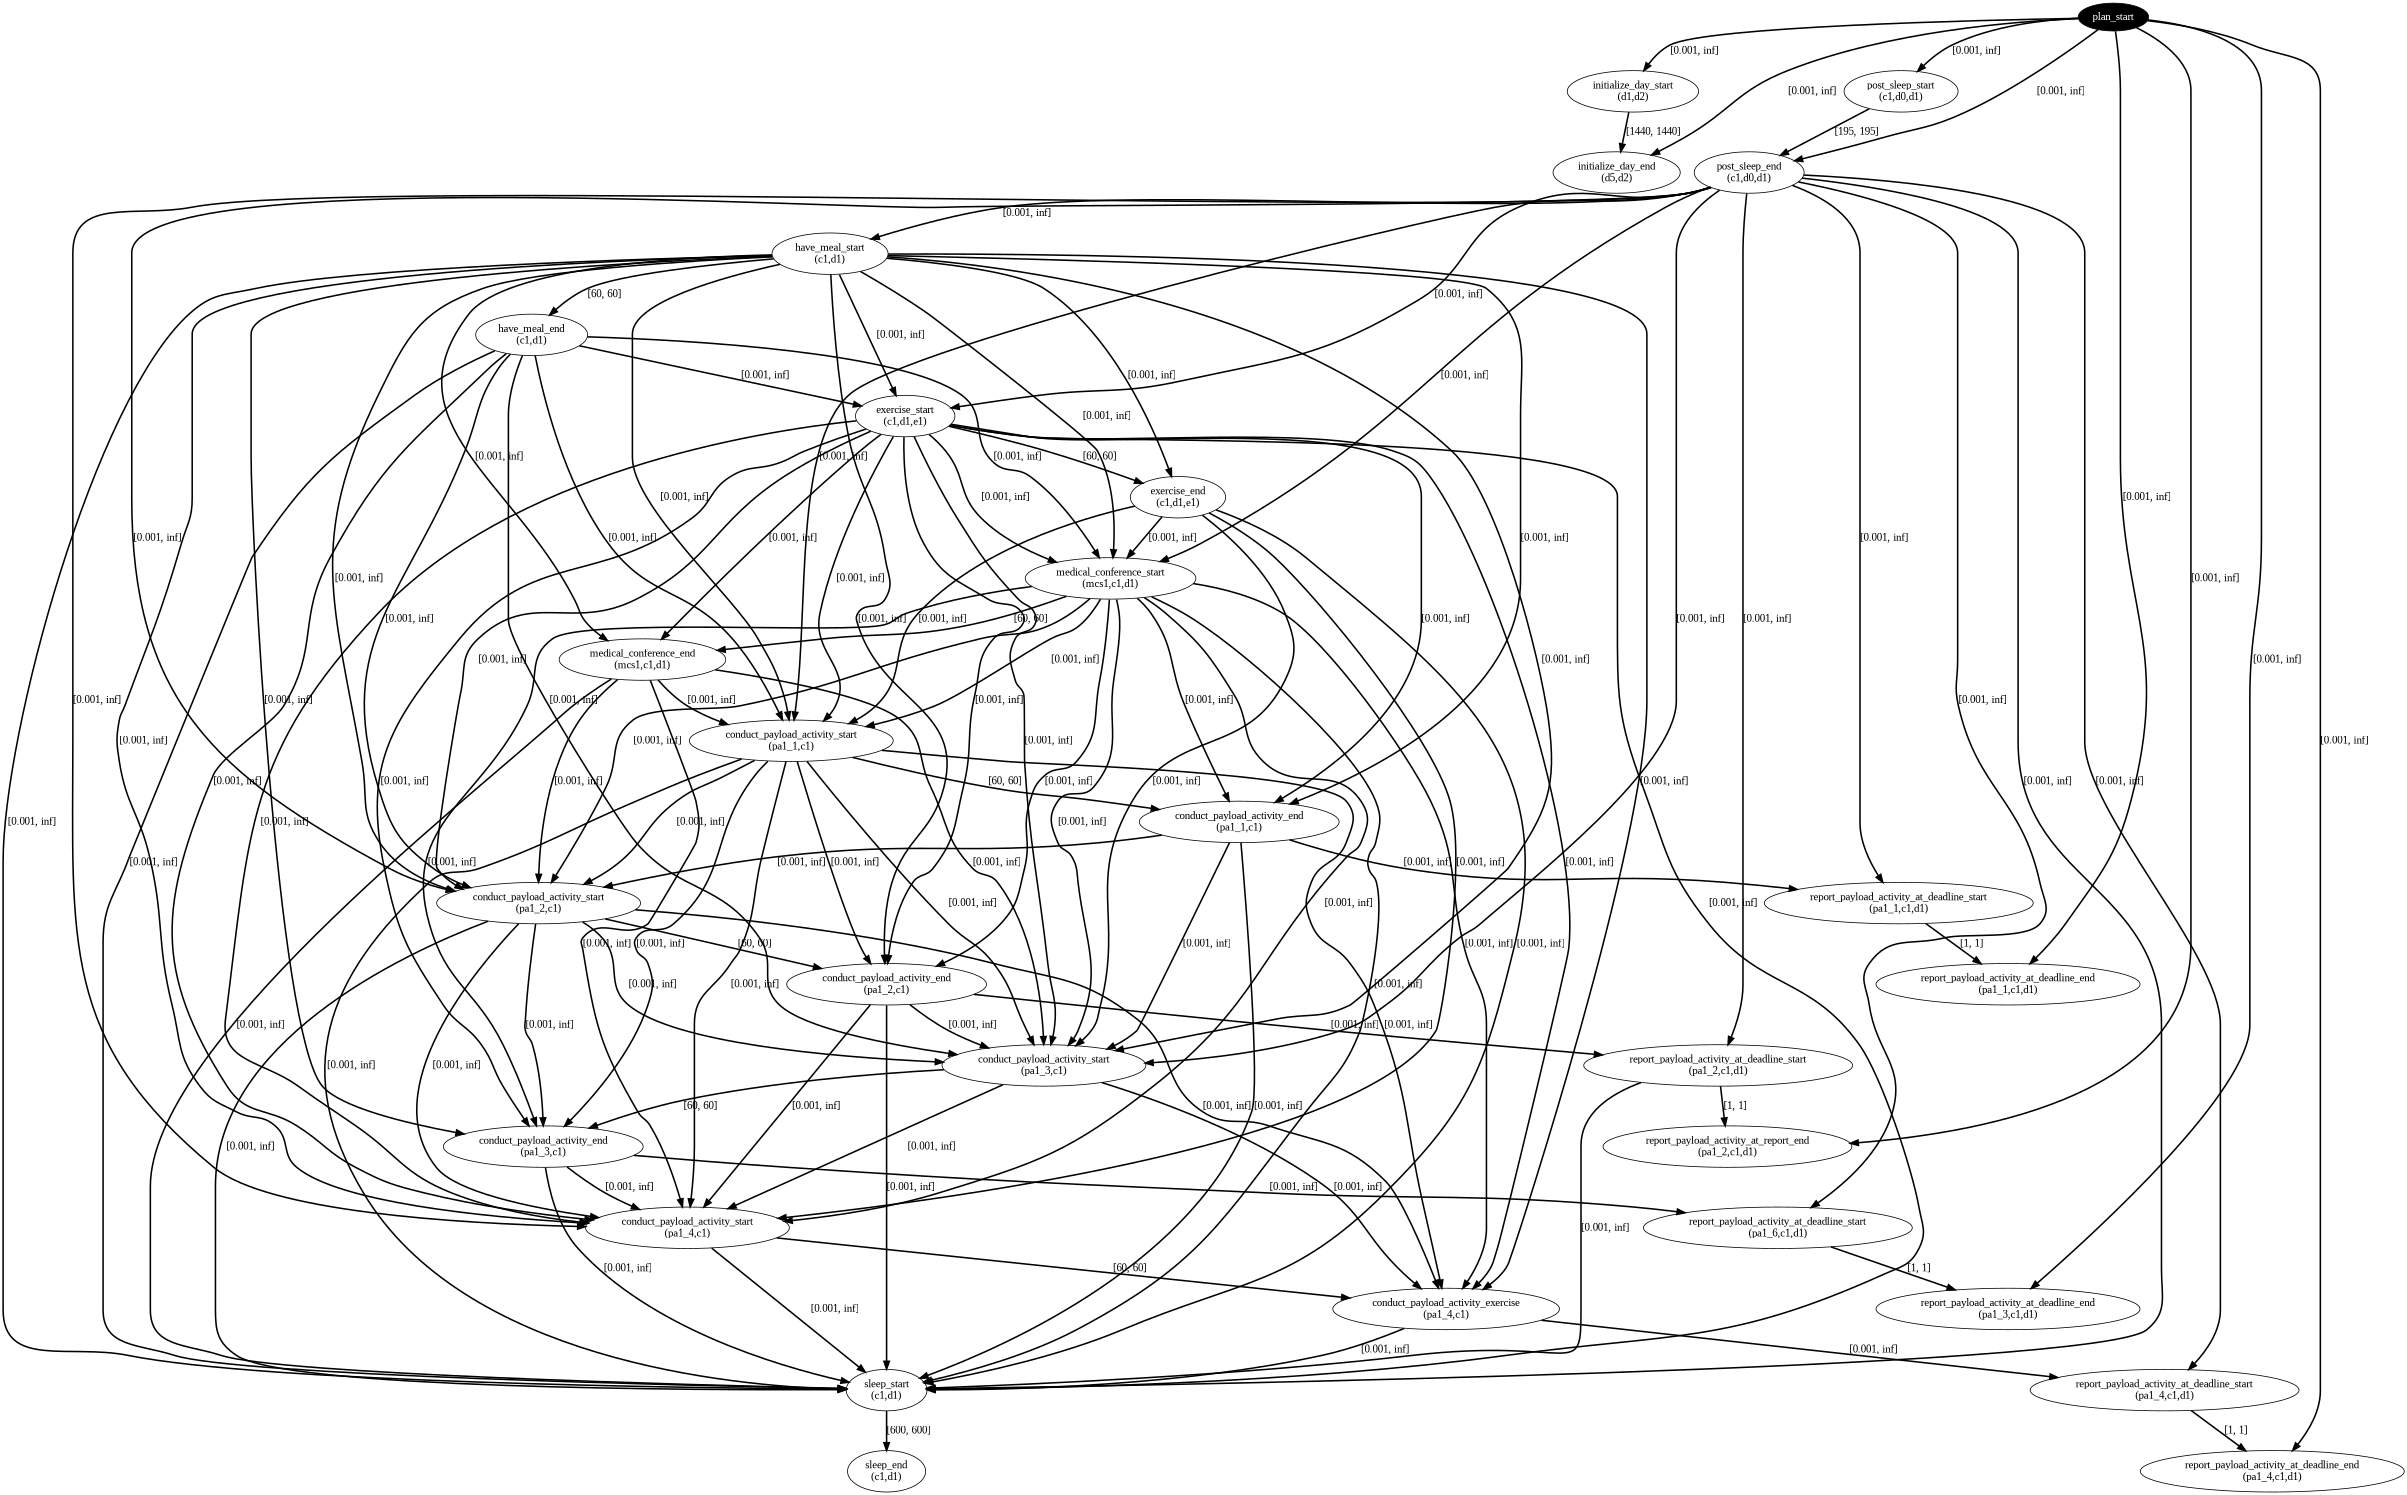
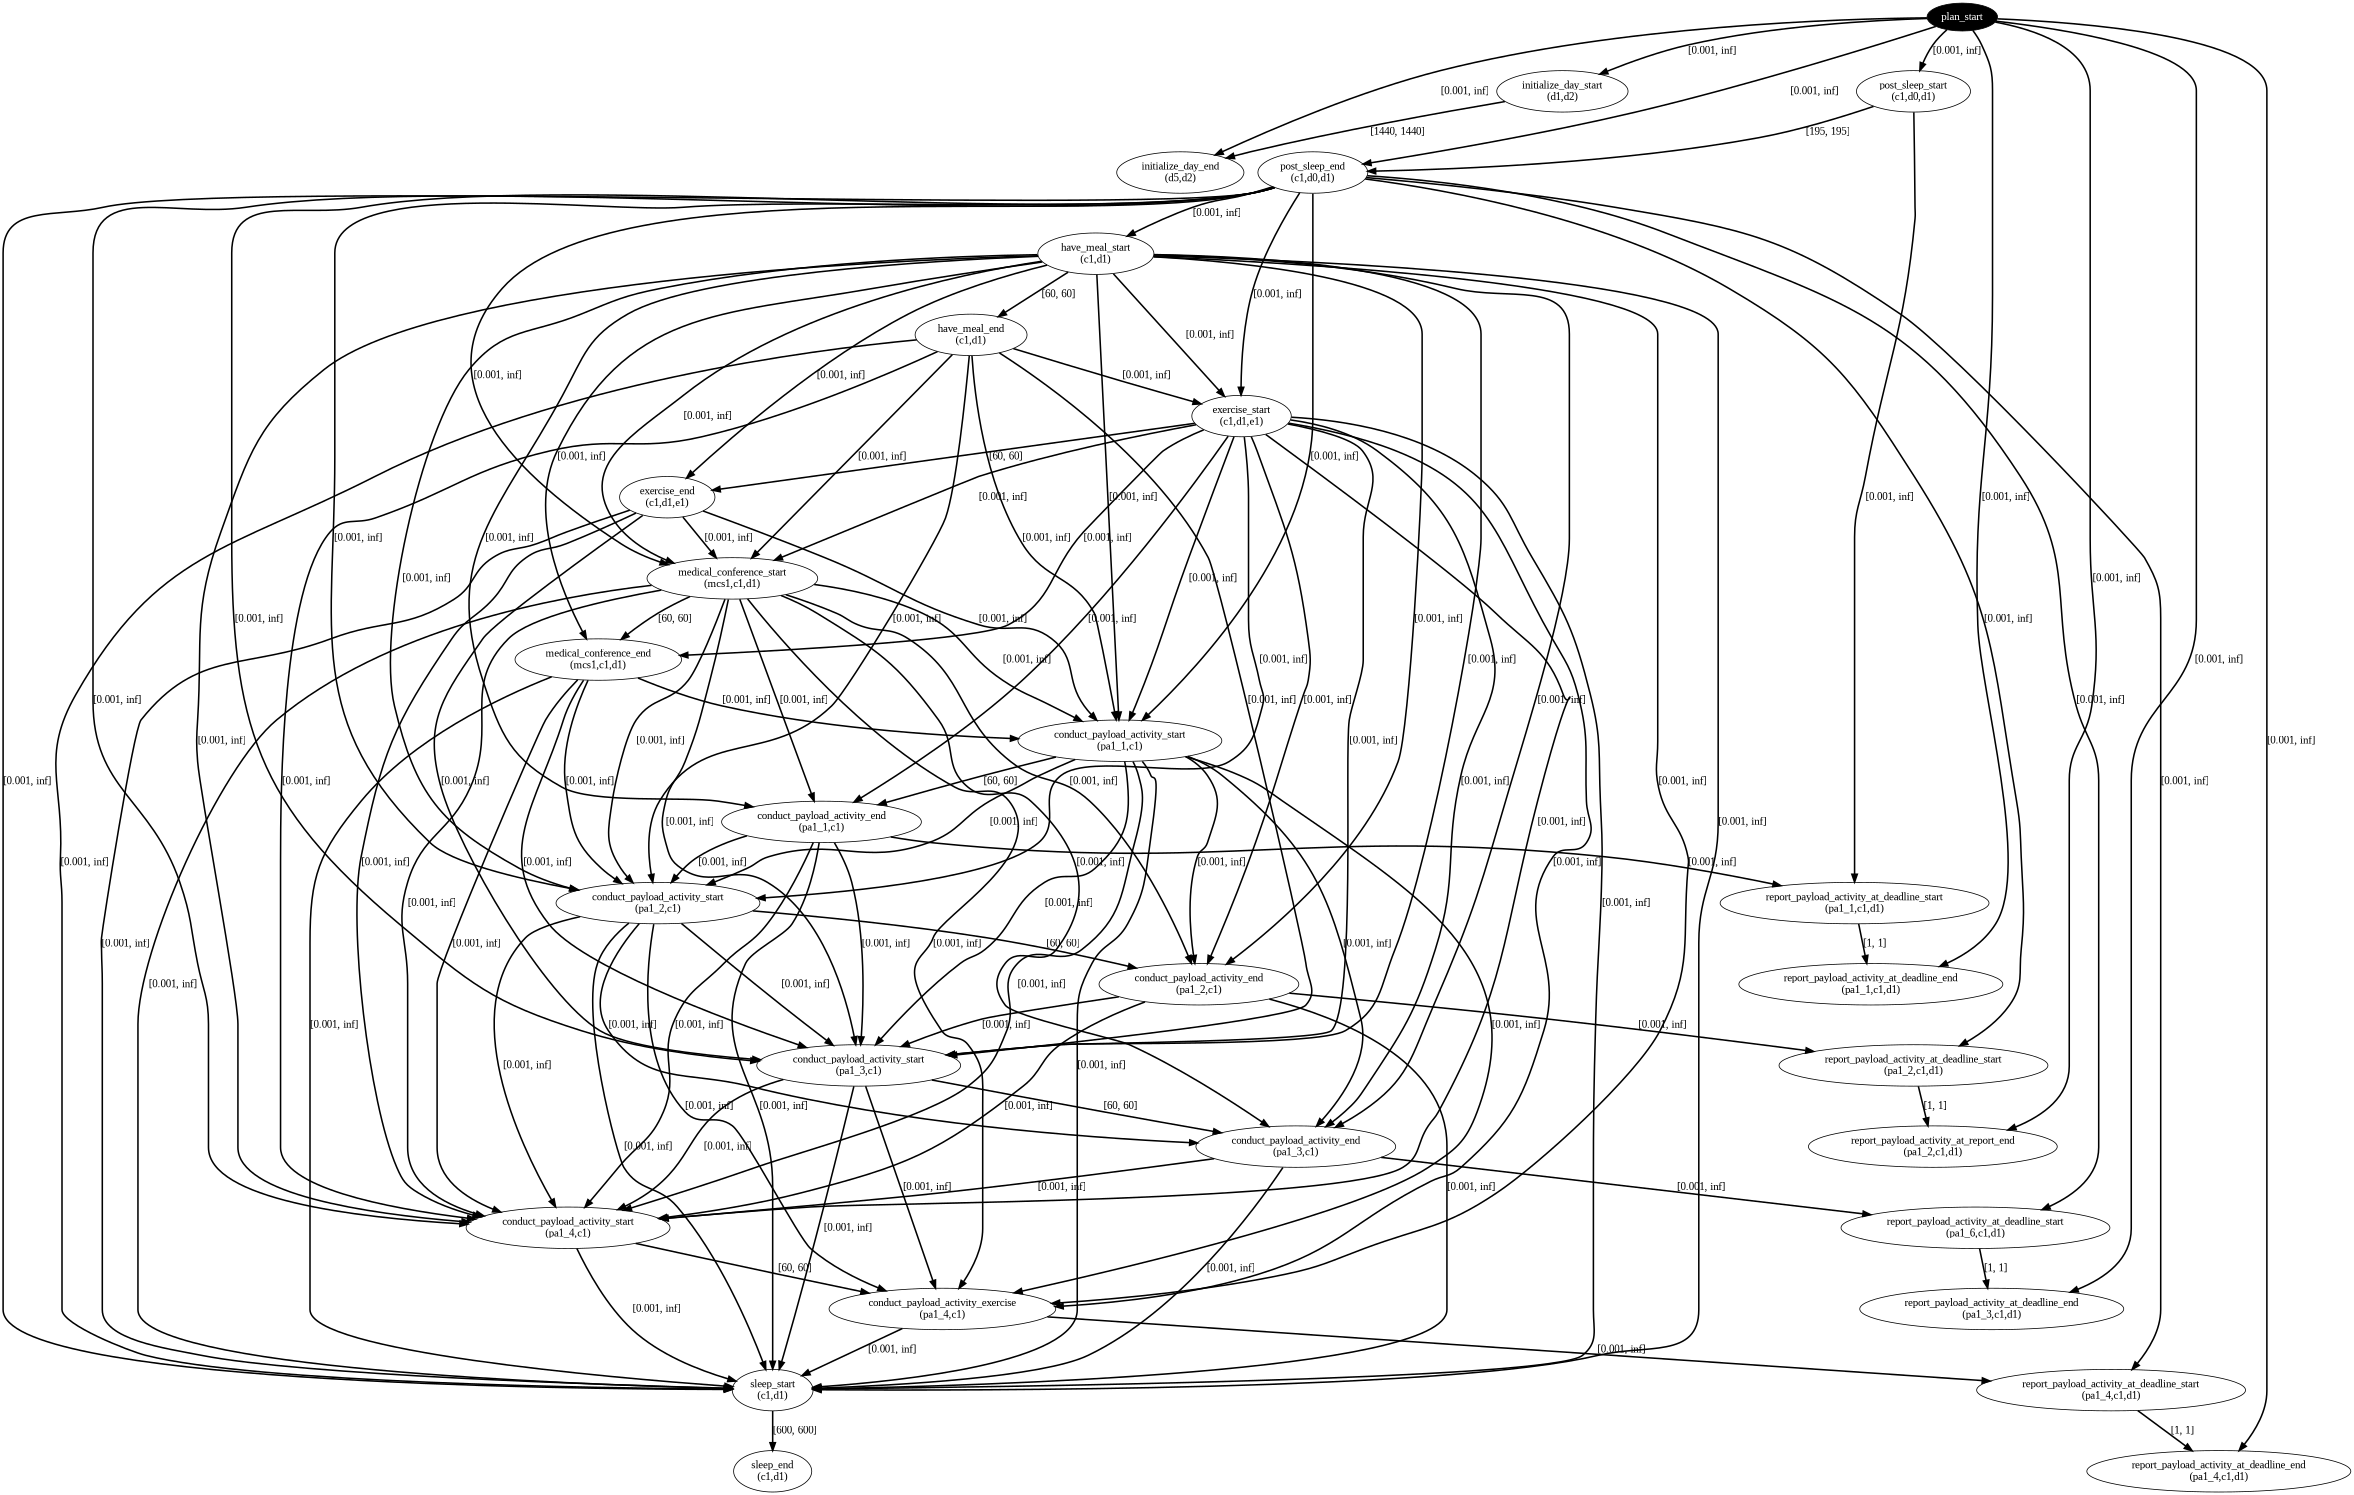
edge "post_sleep_end (c1,d0,d1)" -> "report_payload_activity_at_deadline_start (pa1_1,c1,d1)": now "post_sleep_start (c1,d0,d1)" -> "report_payload_activity_at_deadline_start (pa1_1,c1,d1)"
edge "conduct_payload_activity_end (pa1_1,c1)" -> "conduct_payload_activity_start (pa1_4,c1)": added, label "[0.001, inf]"
edge "report_payload_activity_at_deadline_start (pa1_2,c1,d1)" -> "sleep_start (c1,d1)": now "conduct_payload_activity_start (pa1_3,c1)" -> "sleep_start (c1,d1)"
